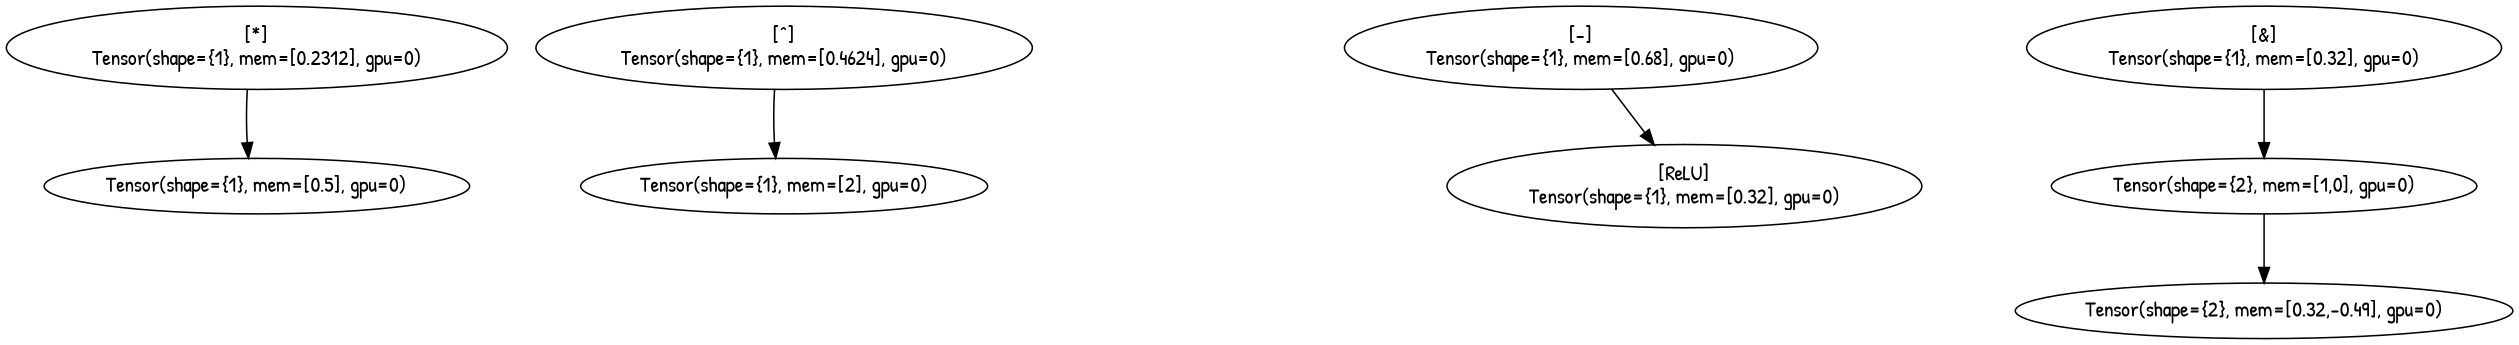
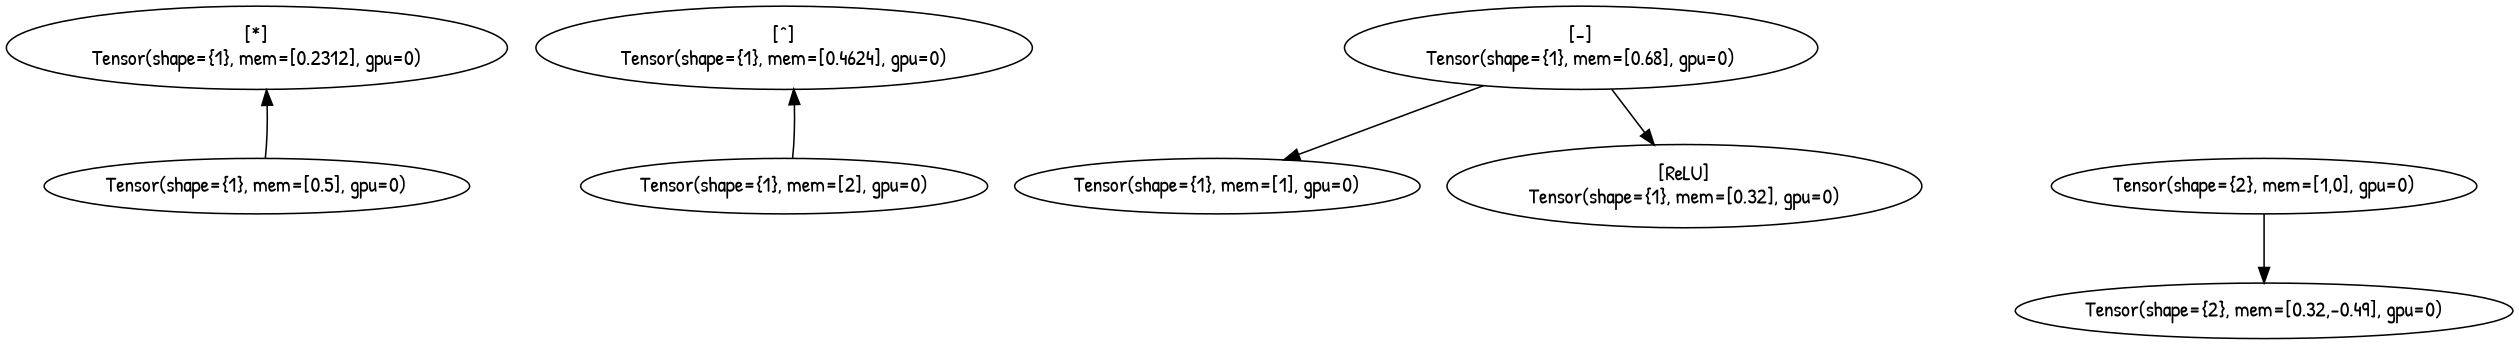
node "[&] Tensor(shape={1}, mem=[0.32], gpu=0)": removed
edge "[*] Tensor(shape={1}, mem=[0.2312], gpu=0)" -> "Tensor(shape={1}, mem=[0.5], gpu=0)": reversed
edge "[^] Tensor(shape={1}, mem=[0.4624], gpu=0)" -> "Tensor(shape={1}, mem=[2], gpu=0)": reversed
node "Tensor(shape={1}, mem=[1], gpu=0)": added
